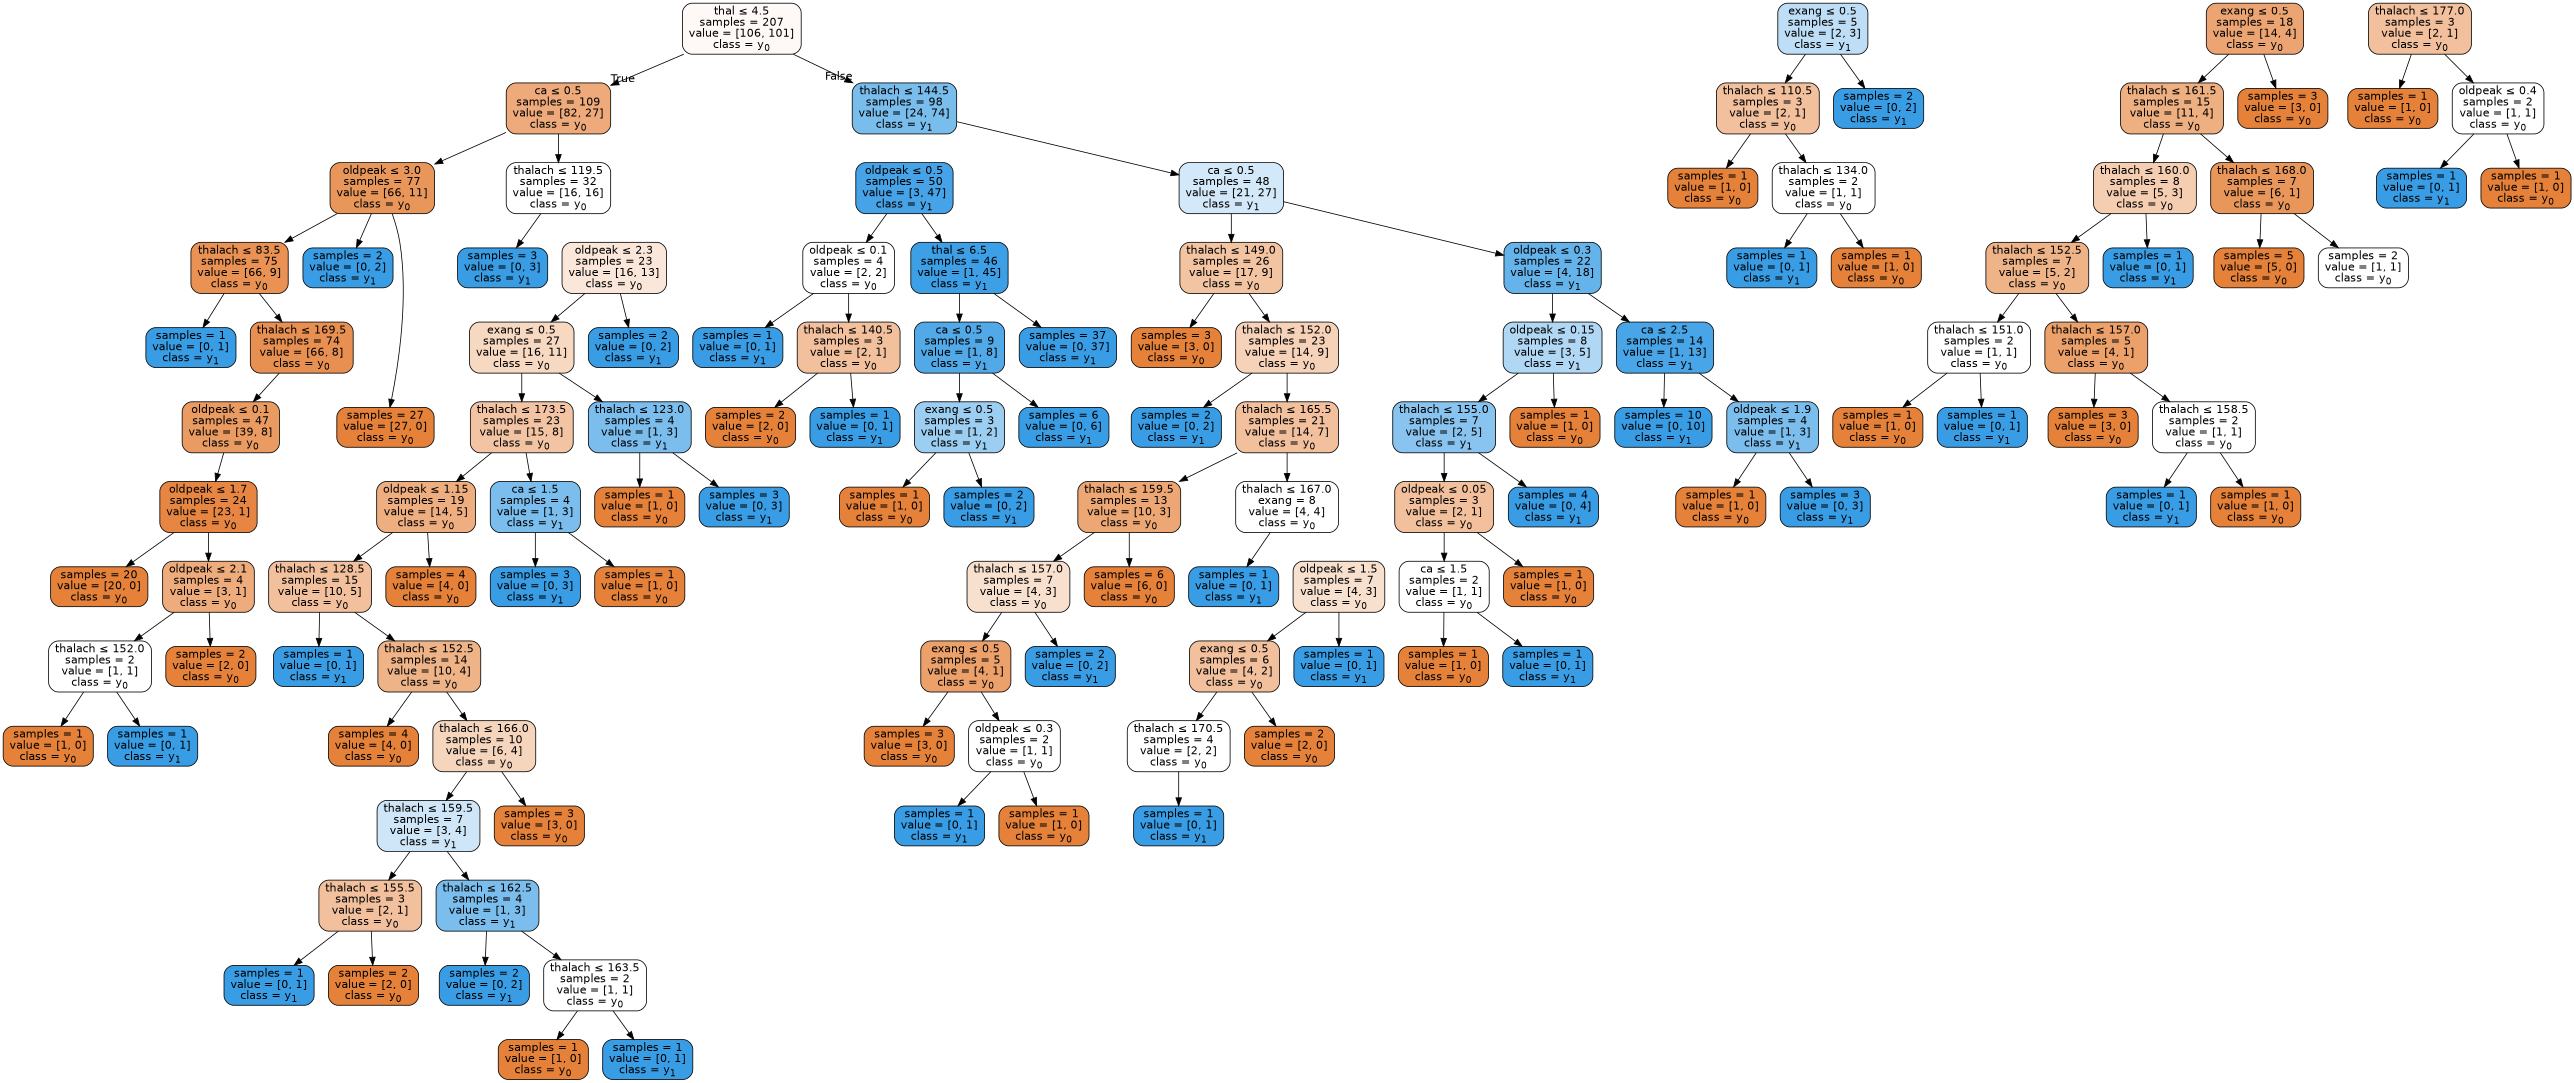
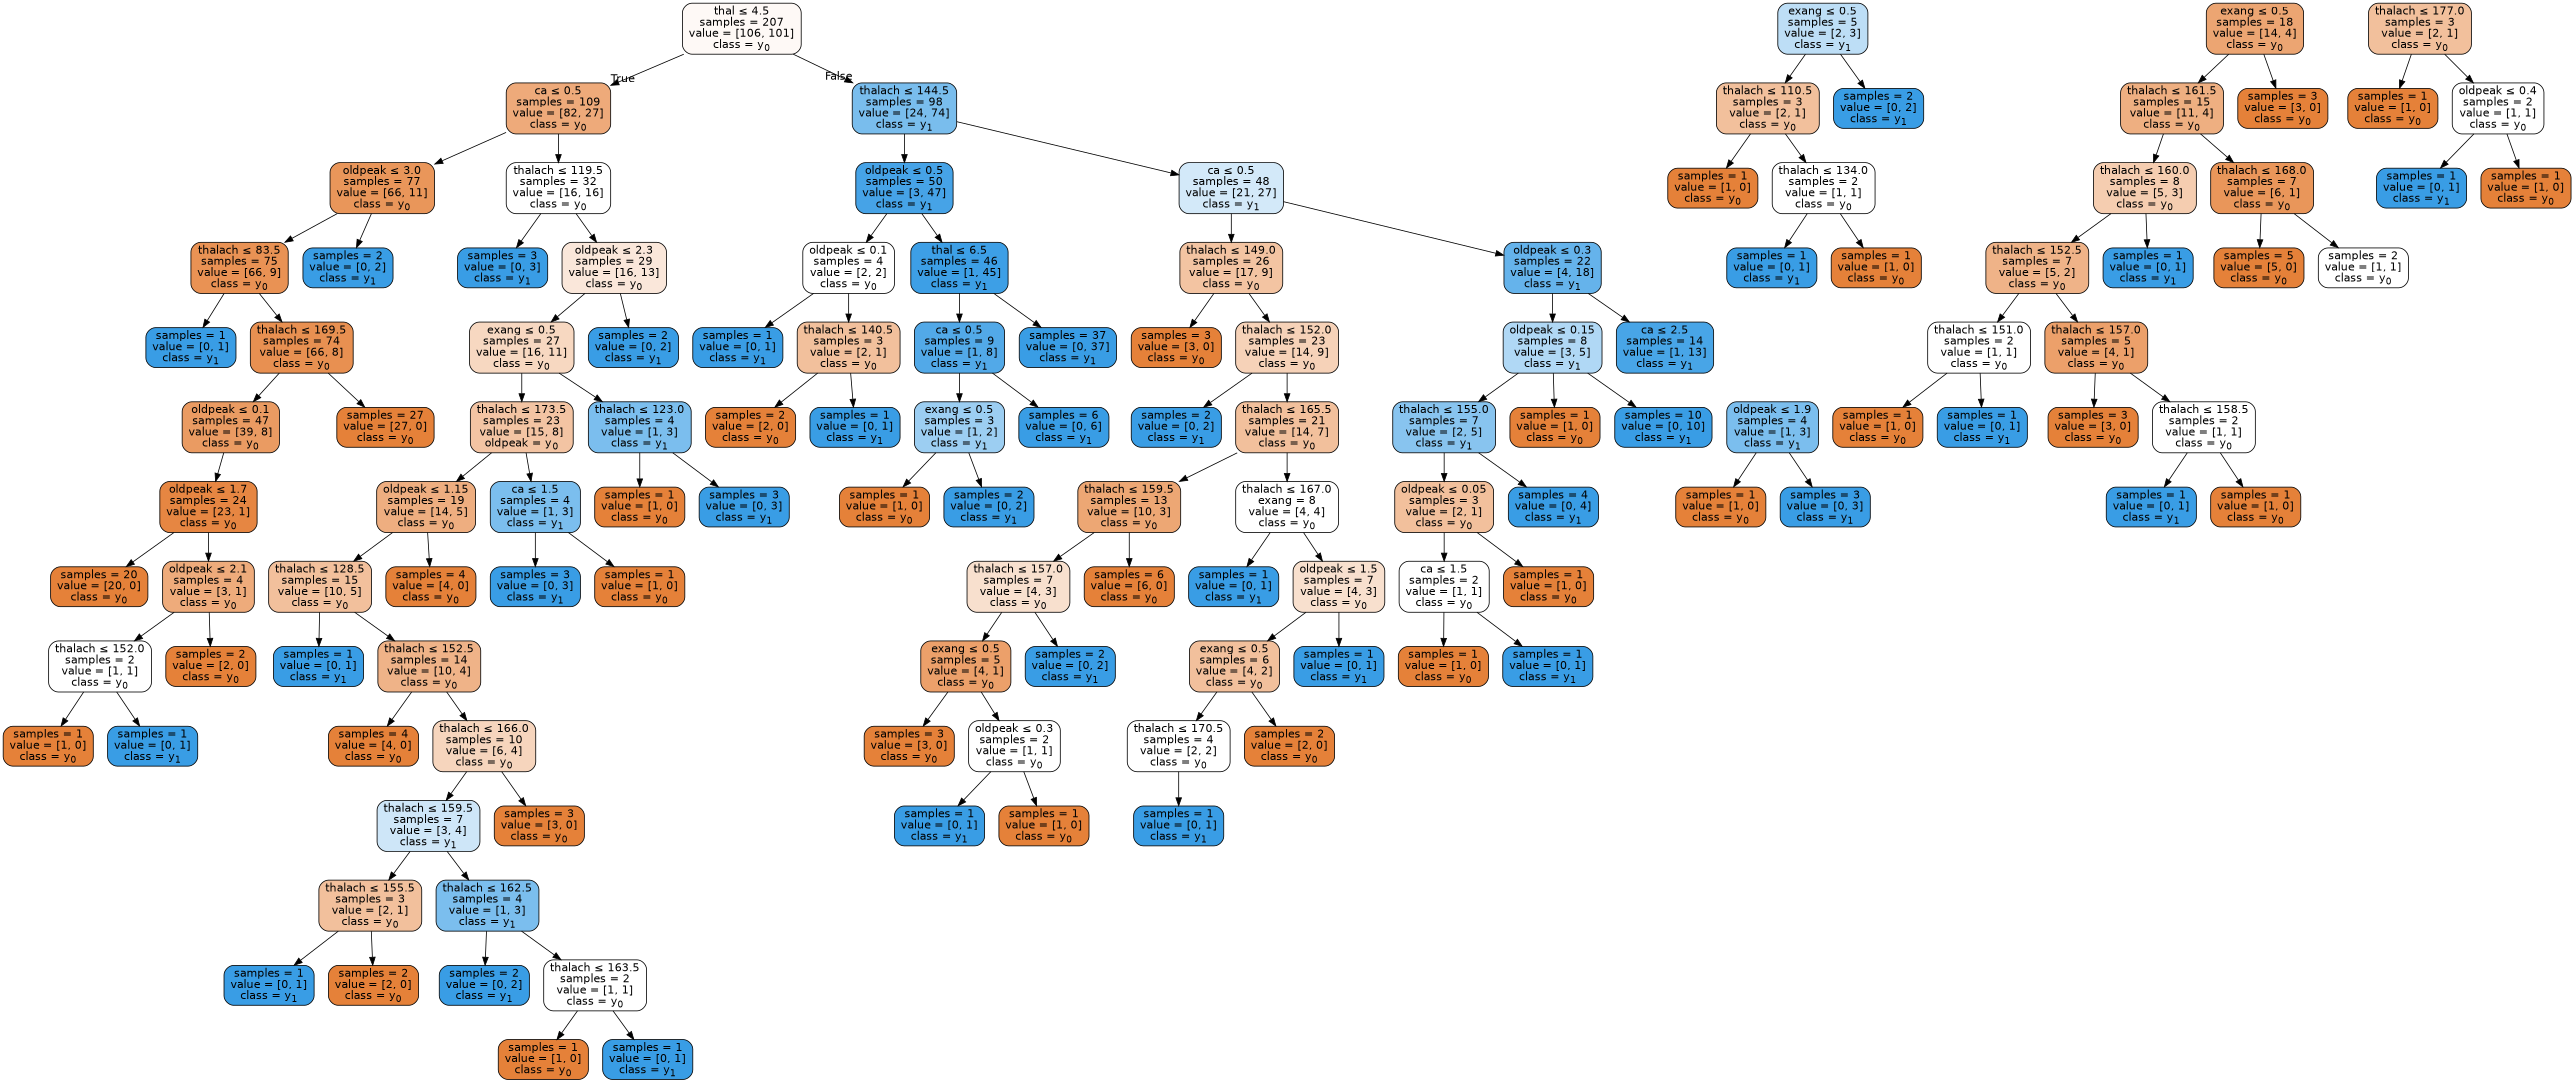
edge "thalach ≤ 144.5" -> "oldpeak ≤ 0.5": added
edge "thalach ≤ 119.5" -> "oldpeak ≤ 2.3": added
node "oldpeak ≤ 2.3": text "samples = 23" -> "samples = 29"
edge "oldpeak ≤ 3.0" -> "samples = 27": now "thalach ≤ 169.5" -> "samples = 27"
edge "ca ≤ 2.5" -> "oldpeak ≤ 1.9": removed
edge "ca ≤ 2.5" -> "samples = 10": now "oldpeak ≤ 0.15" -> "samples = 10"
node "thalach ≤ 173.5": text "class = y" -> "oldpeak = y"
edge "thalach ≤ 167.0" -> "oldpeak ≤ 1.5": added
